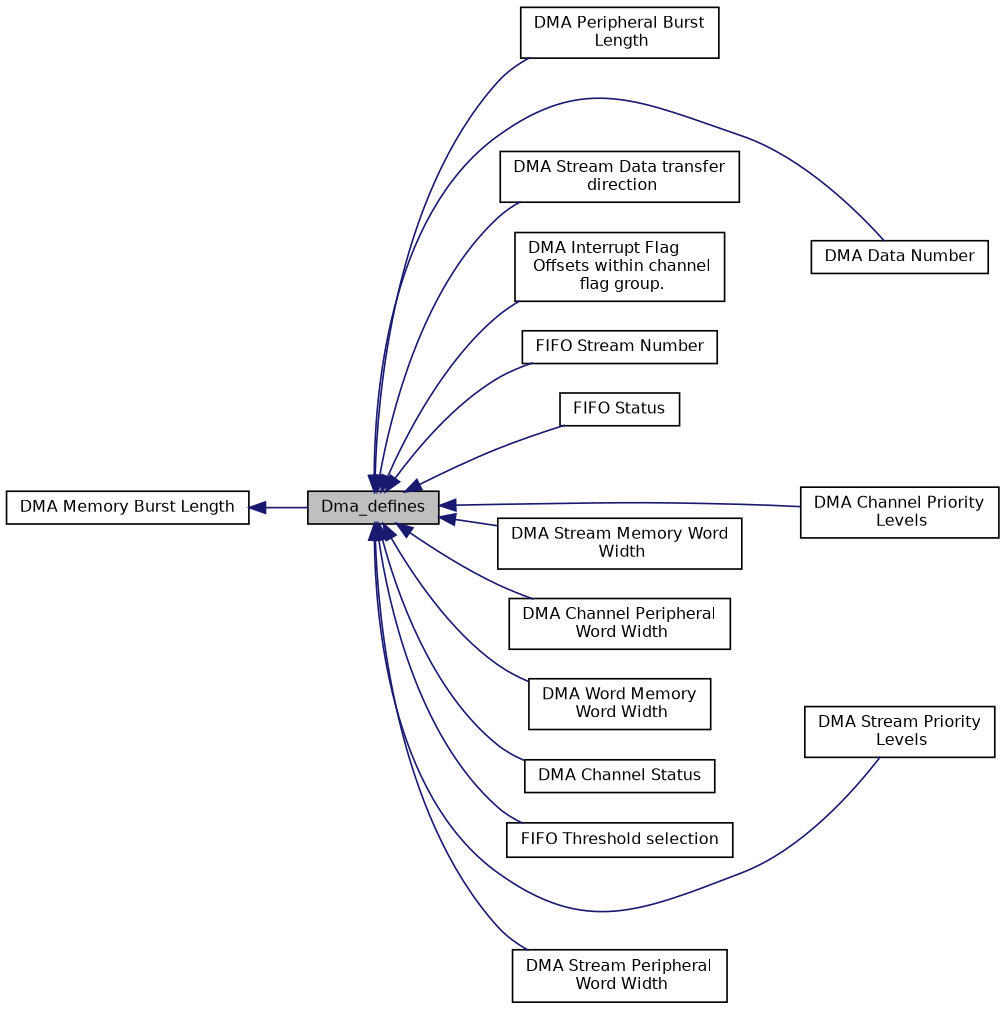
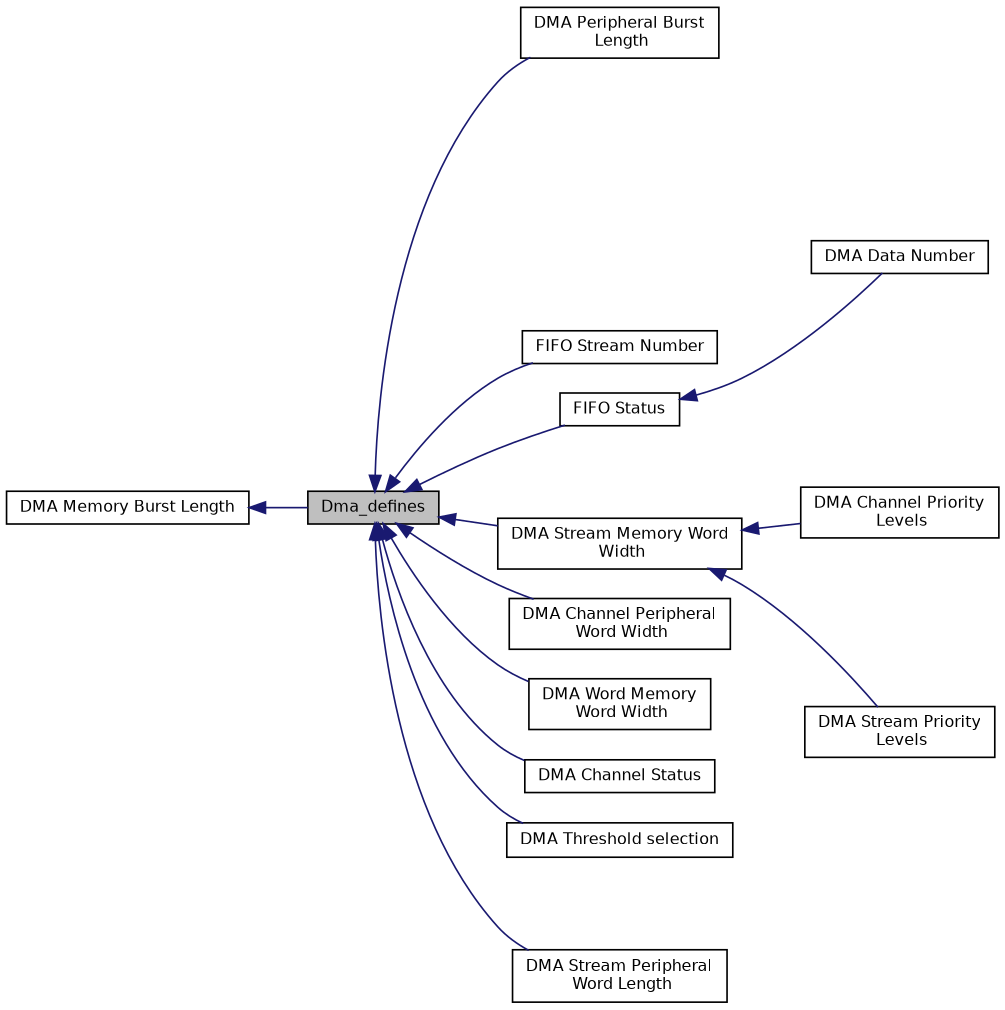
edge "DMA Data Number" -> "Dma_defines": now "DMA Data Number" -> "FIFO Status"
node "DMA Stream Data transfer direction": removed
node "DMA Interrupt Flag Offsets within channel flag group.": removed
edge "DMA Channel Priority Levels" -> "Dma_defines": now "DMA Channel Priority Levels" -> "DMA Stream Memory Word Width"
node "FIFO Threshold selection": label "FIFO Threshold selection" -> "DMA Threshold selection"
edge "DMA Stream Priority Levels" -> "Dma_defines": now "DMA Stream Priority Levels" -> "DMA Stream Memory Word Width"
node "DMA Stream Peripheral Word Width": label "DMA Stream Peripheral Word Width" -> "DMA Stream Peripheral Word Length"
